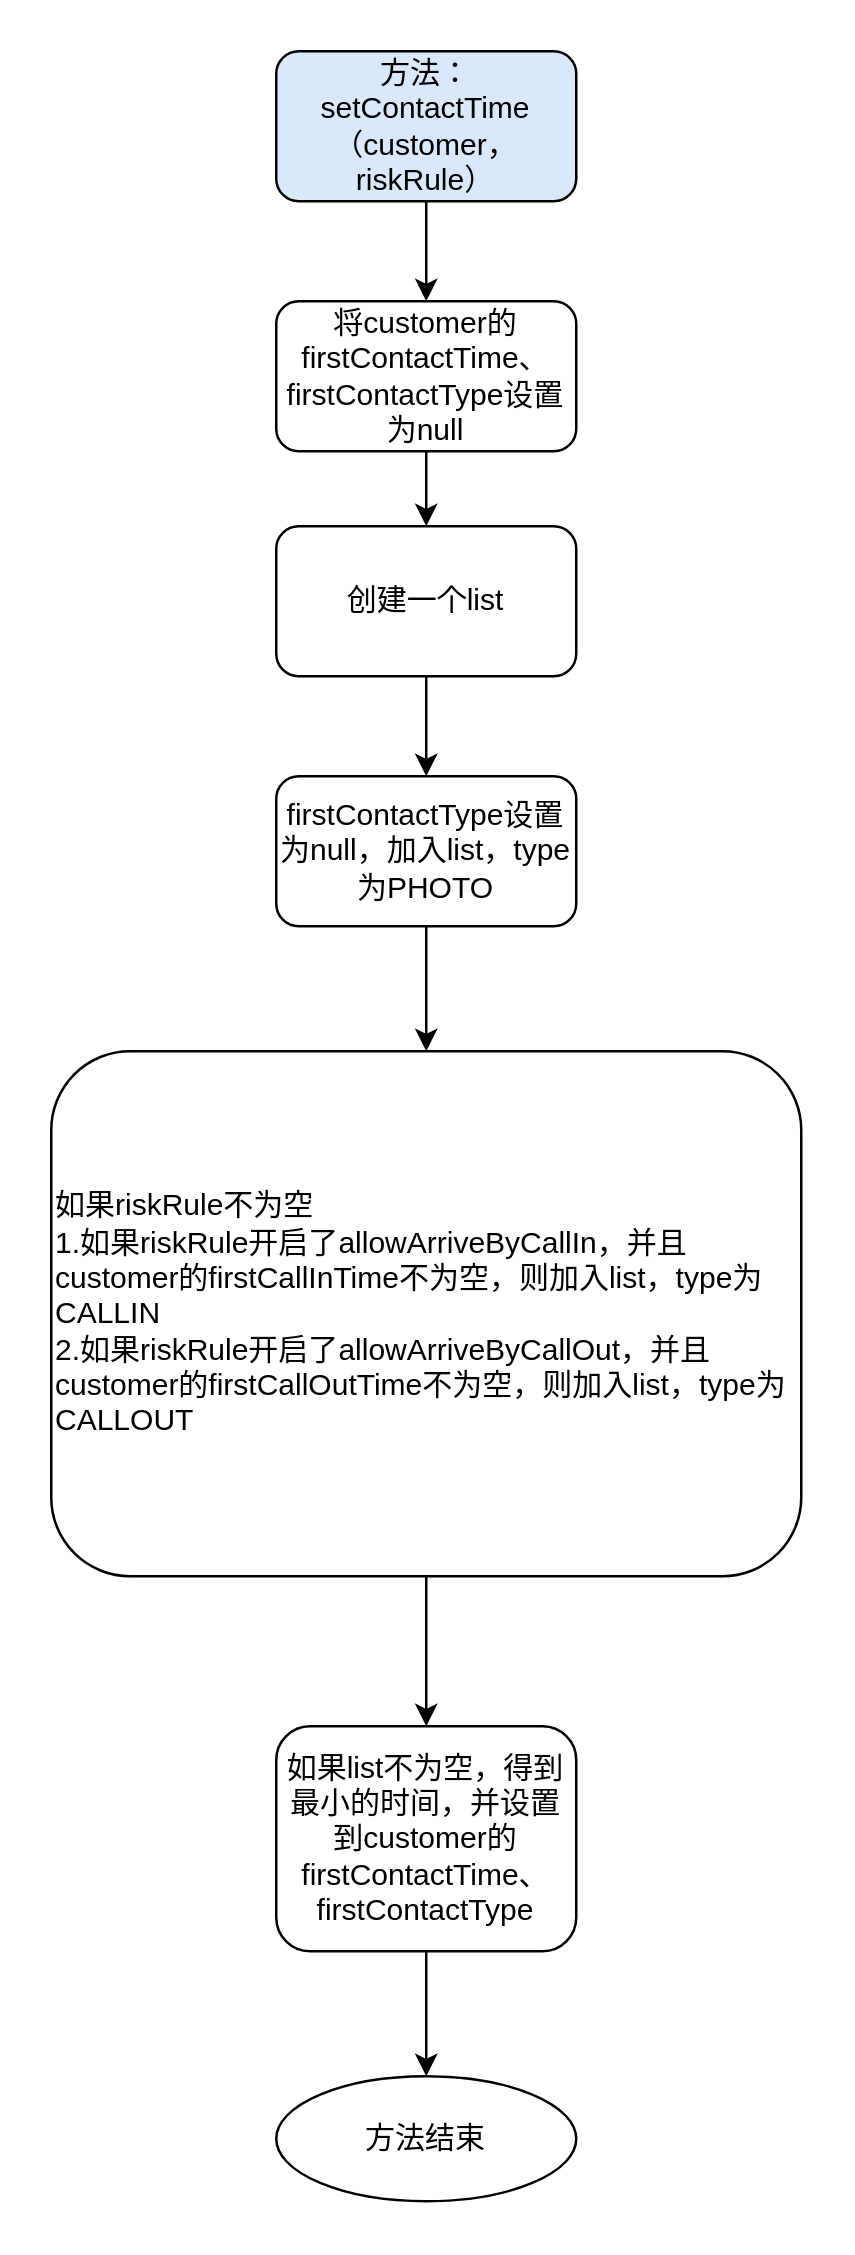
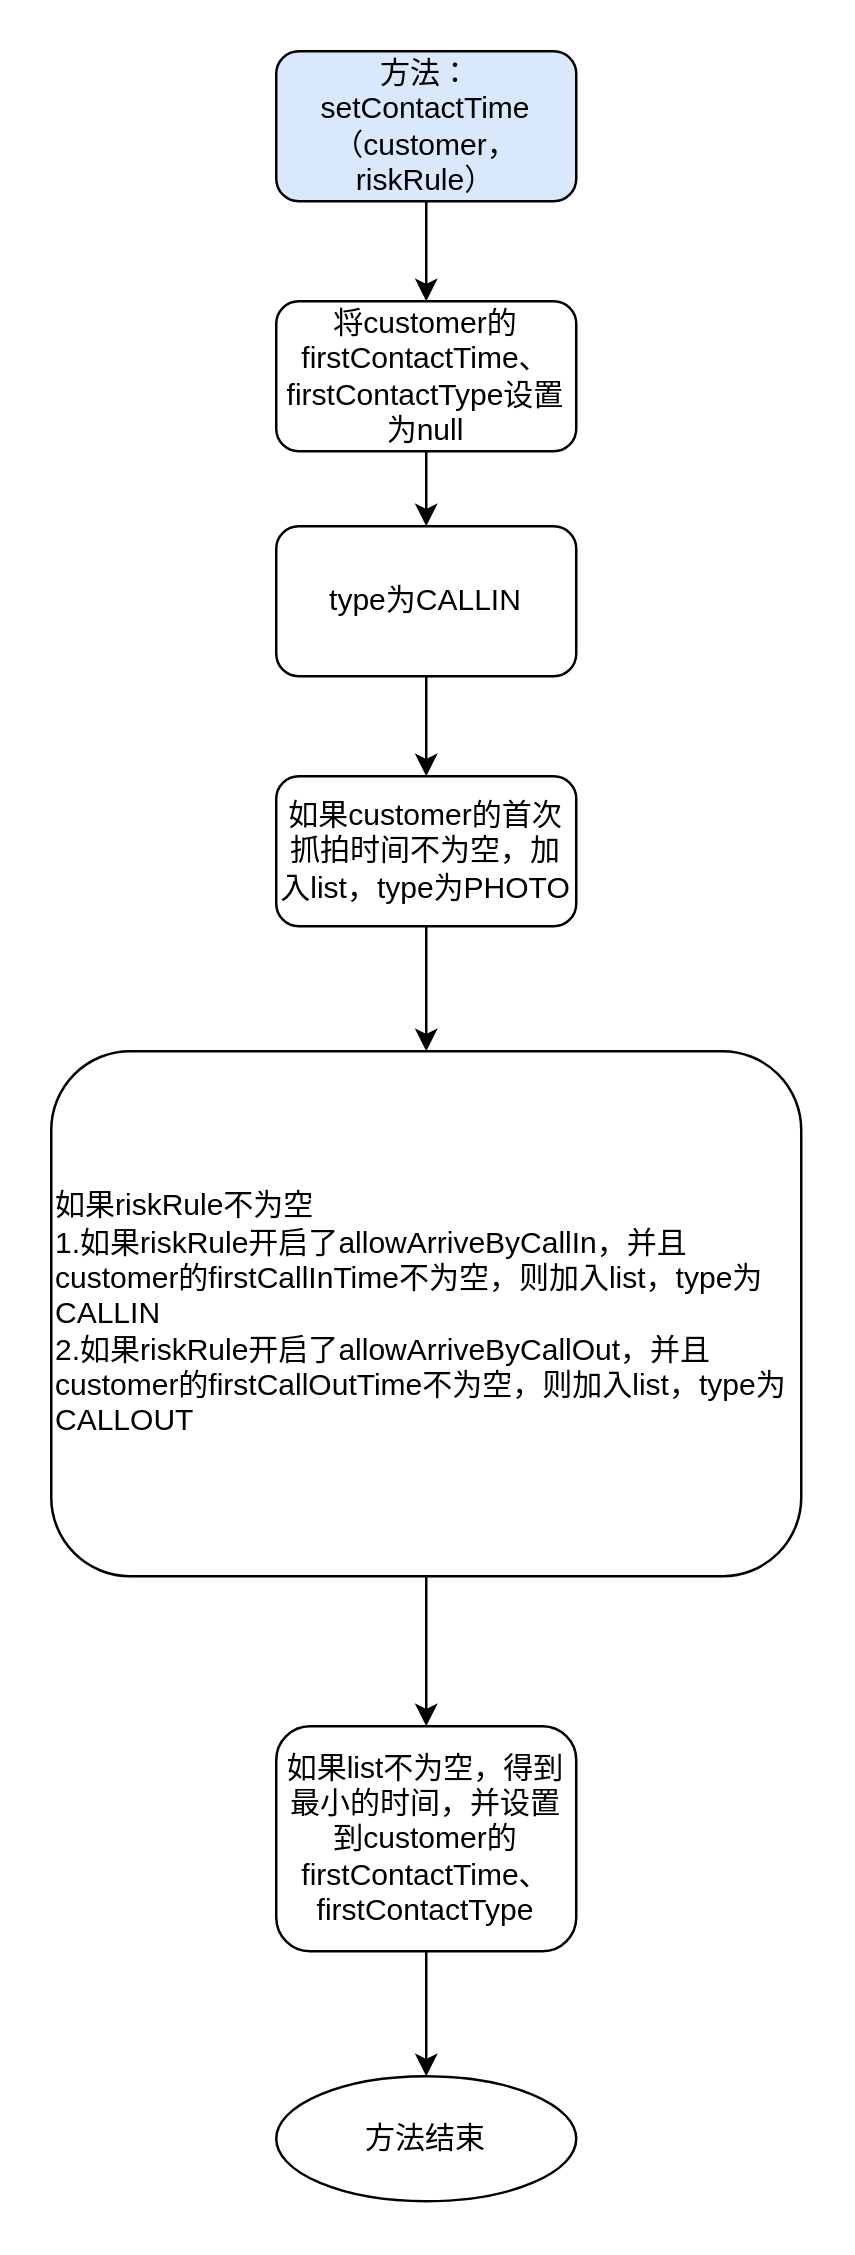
node "创建一个list": label "创建一个list" -> "type为CALLIN"
node "firstContactType设置为null，加入list，type为PHOTO": label "firstContactType设置为null，加入list，type为PHOTO" -> "如果customer的首次抓拍时间不为空，加入list，type为PHOTO"
